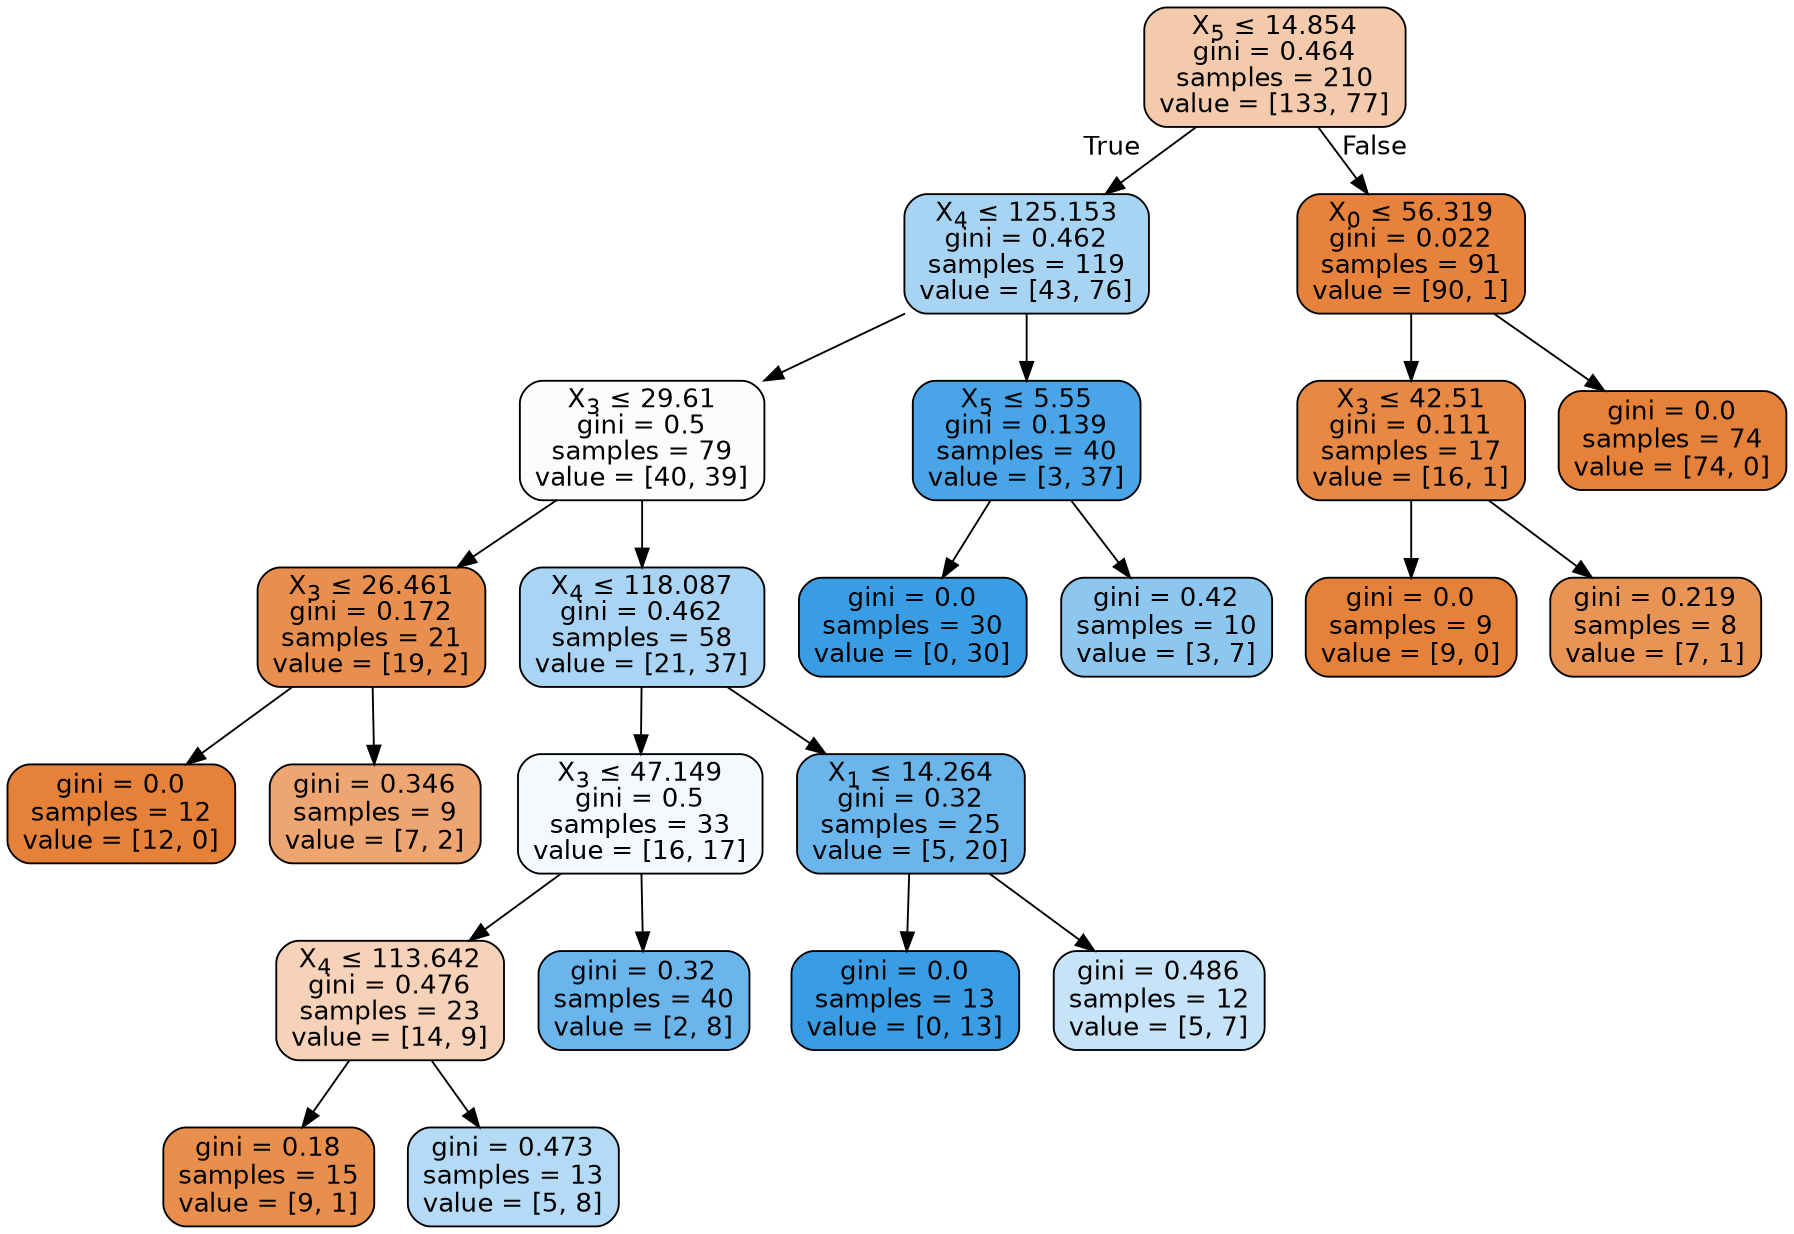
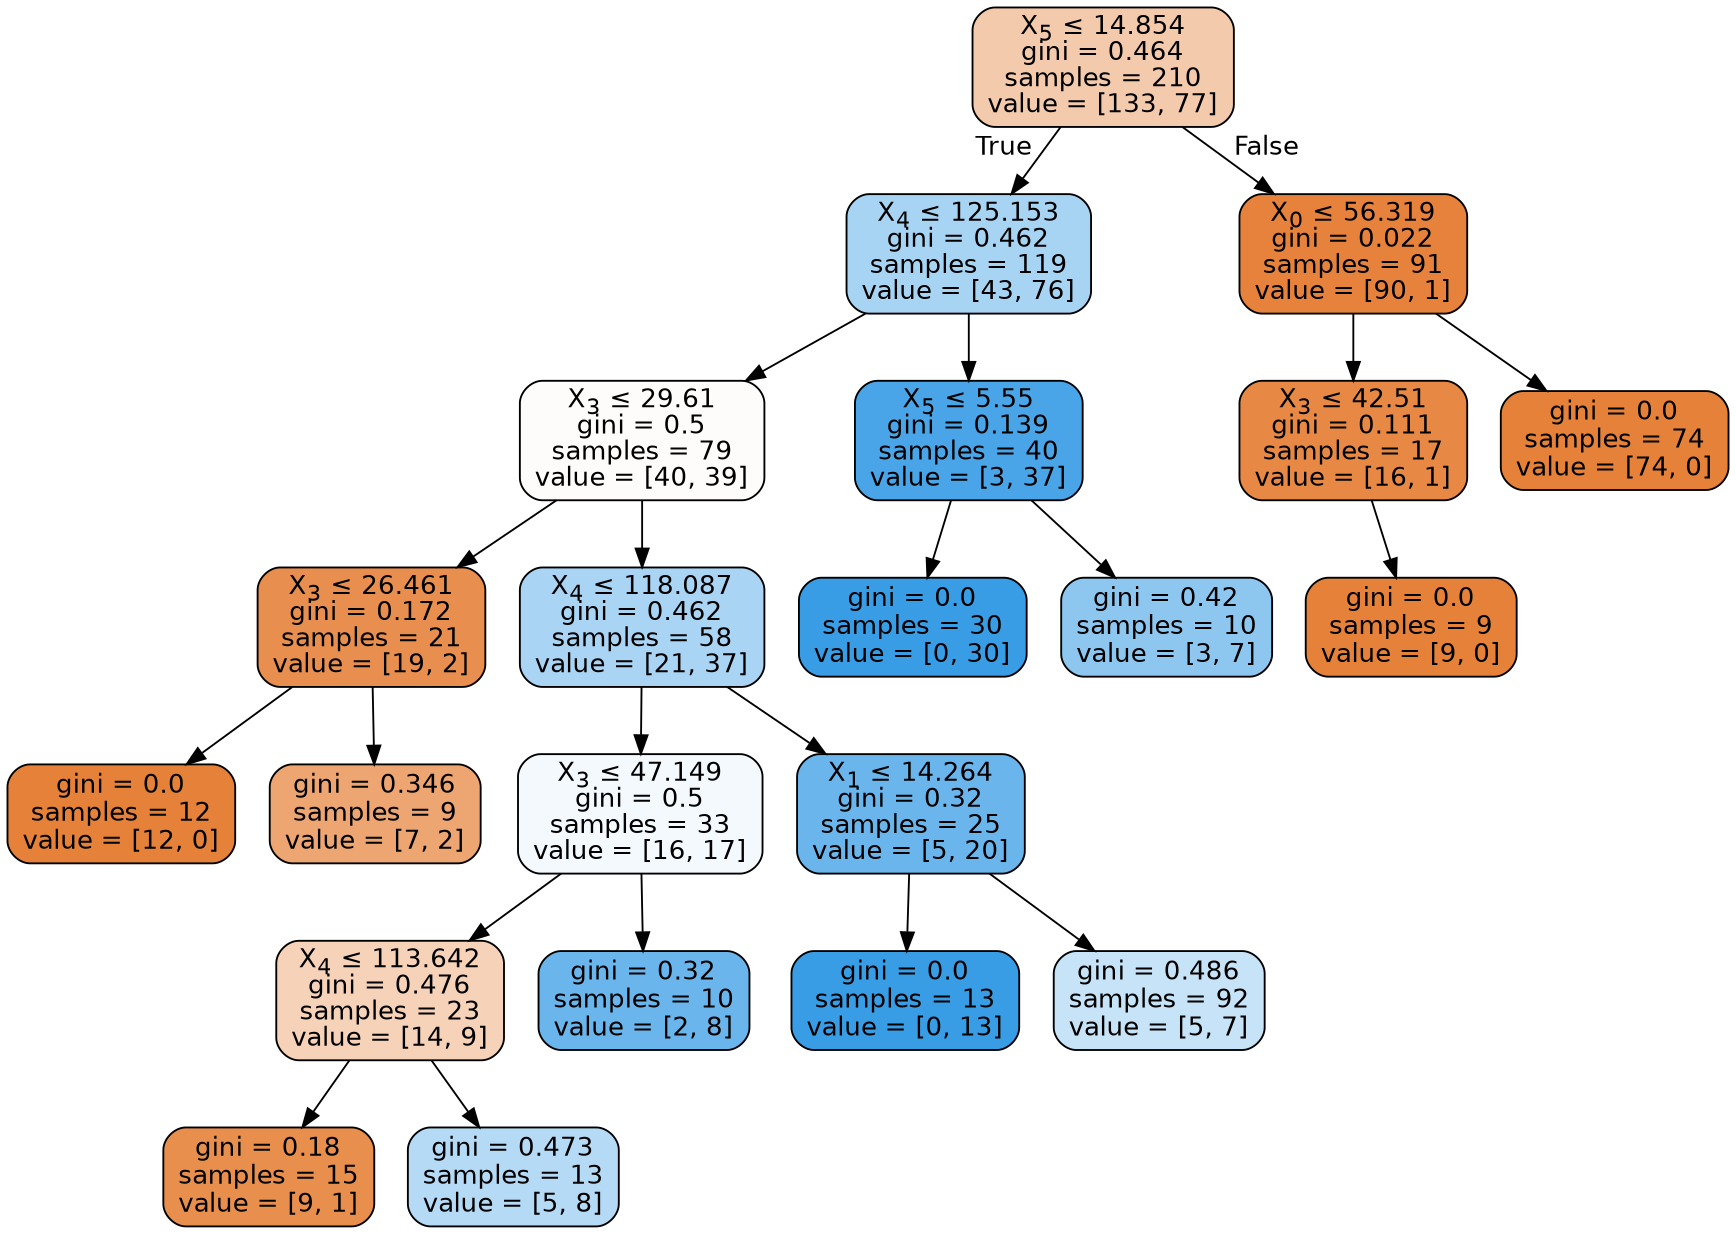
node "gini = 0.219": removed
node "gini = 0.32": text "samples = 40" -> "samples = 10"
node "gini = 0.486": text "samples = 12" -> "samples = 92"
